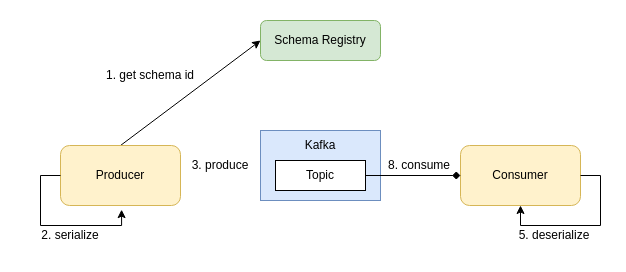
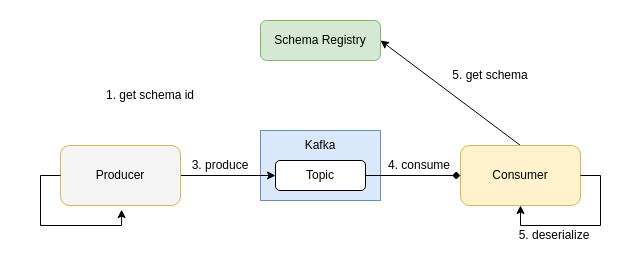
node "1. get schema id": moved (151, 76) -> (151, 96)
node "5. get schema": added
edge "Producer" -> "Schema Registry": removed
edge "Consumer" -> "Schema Registry": added
node "8. consume": label "8. consume" -> "4. consume"
node "Producer": fillcolor #fff2cc -> #f5f5f5
edge "Producer" -> "Topic": added
node "Topic": shape rectangle -> rounded rectangle
node "2. serialize": removed
